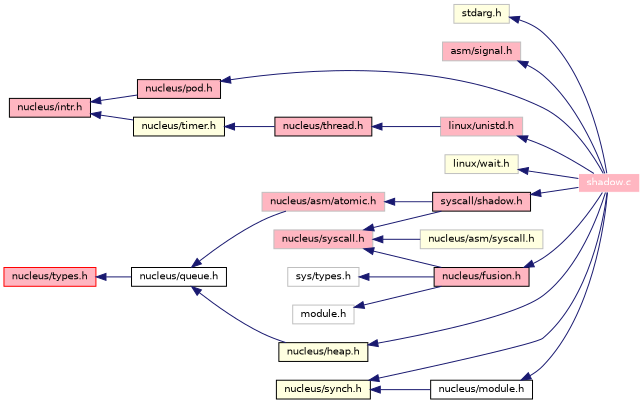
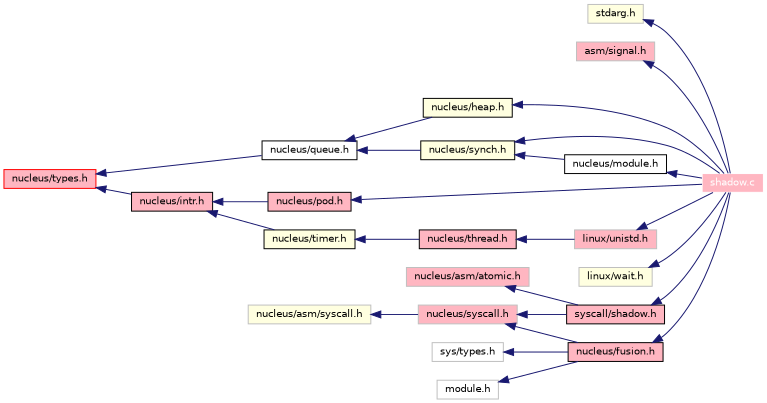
edge "nucleus/intr.h" -> "nucleus/types.h": added
edge "nucleus/asm/atomic.h" -> "nucleus/queue.h": now "nucleus/synch.h" -> "nucleus/queue.h"
edge "nucleus/asm/syscall.h" -> "nucleus/syscall.h": reversed
